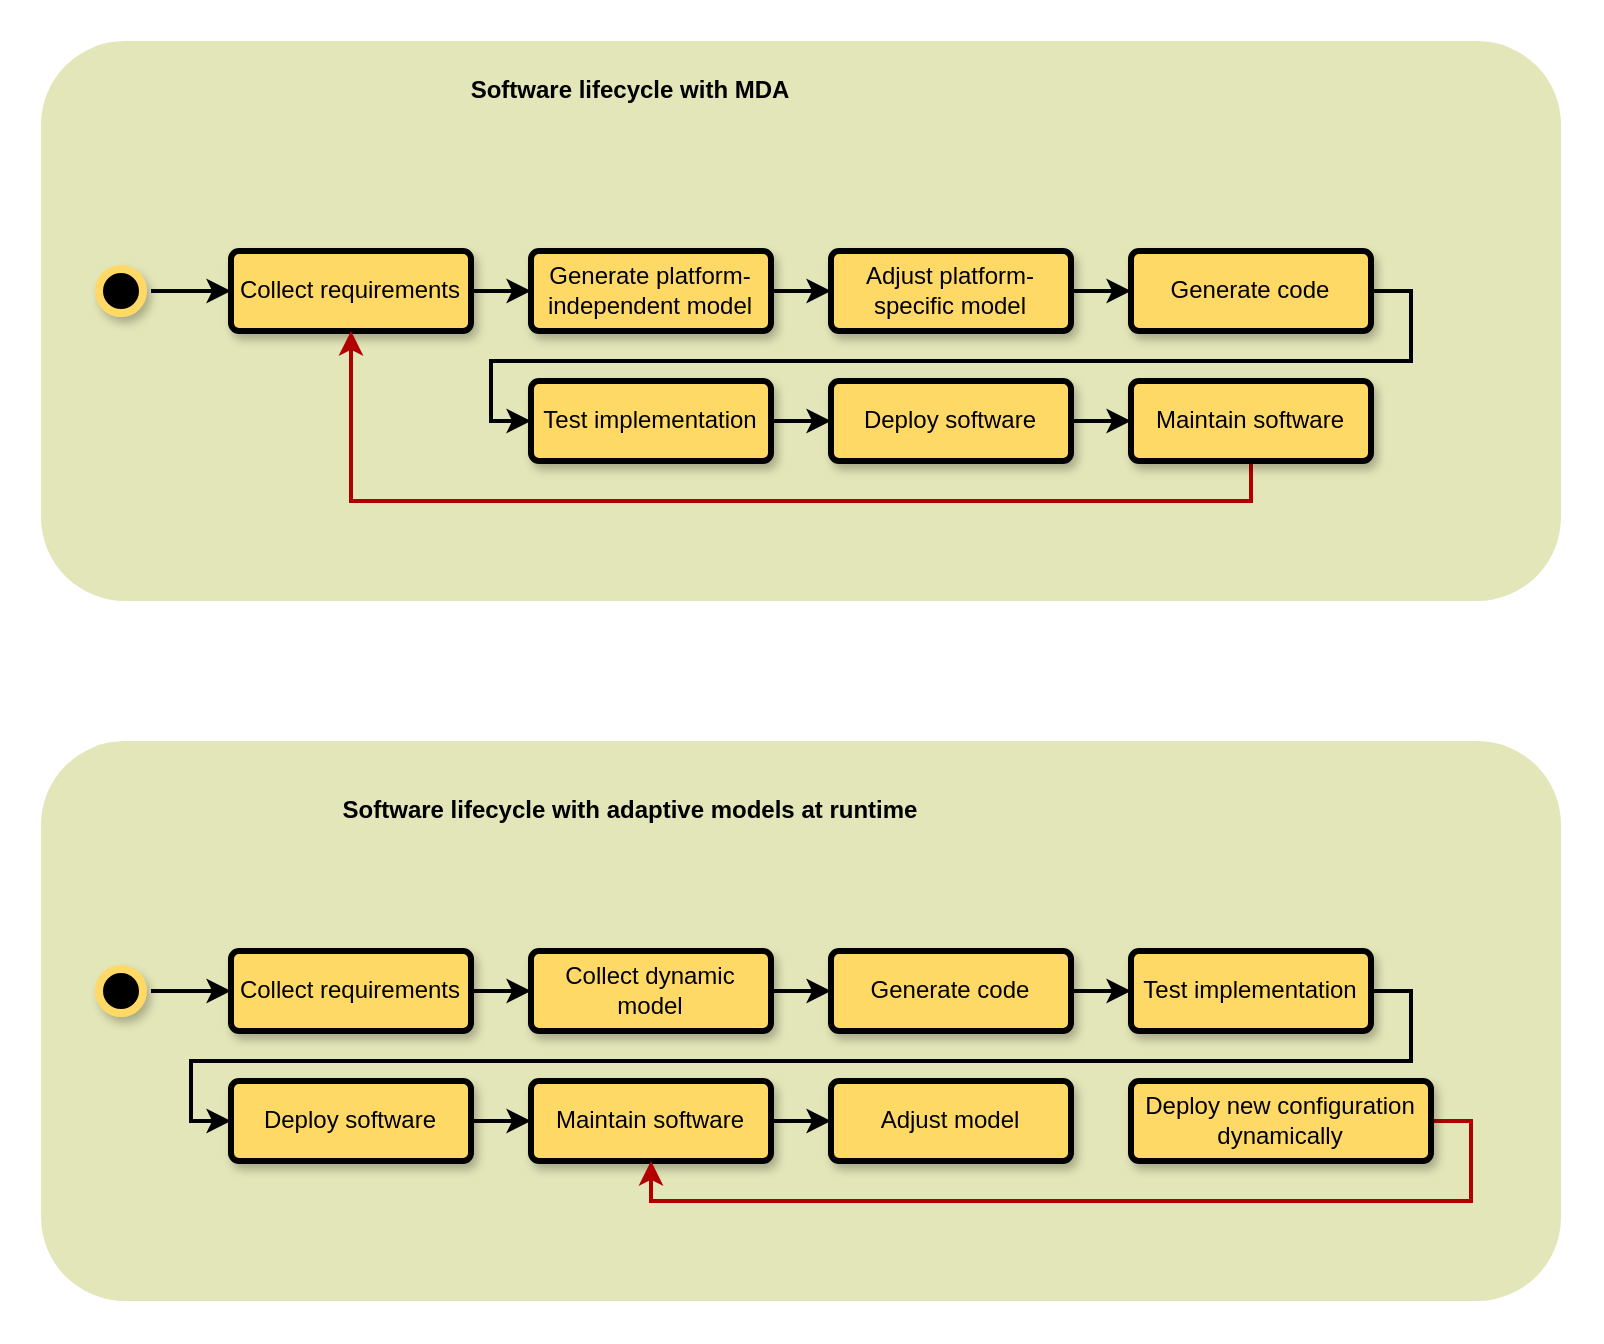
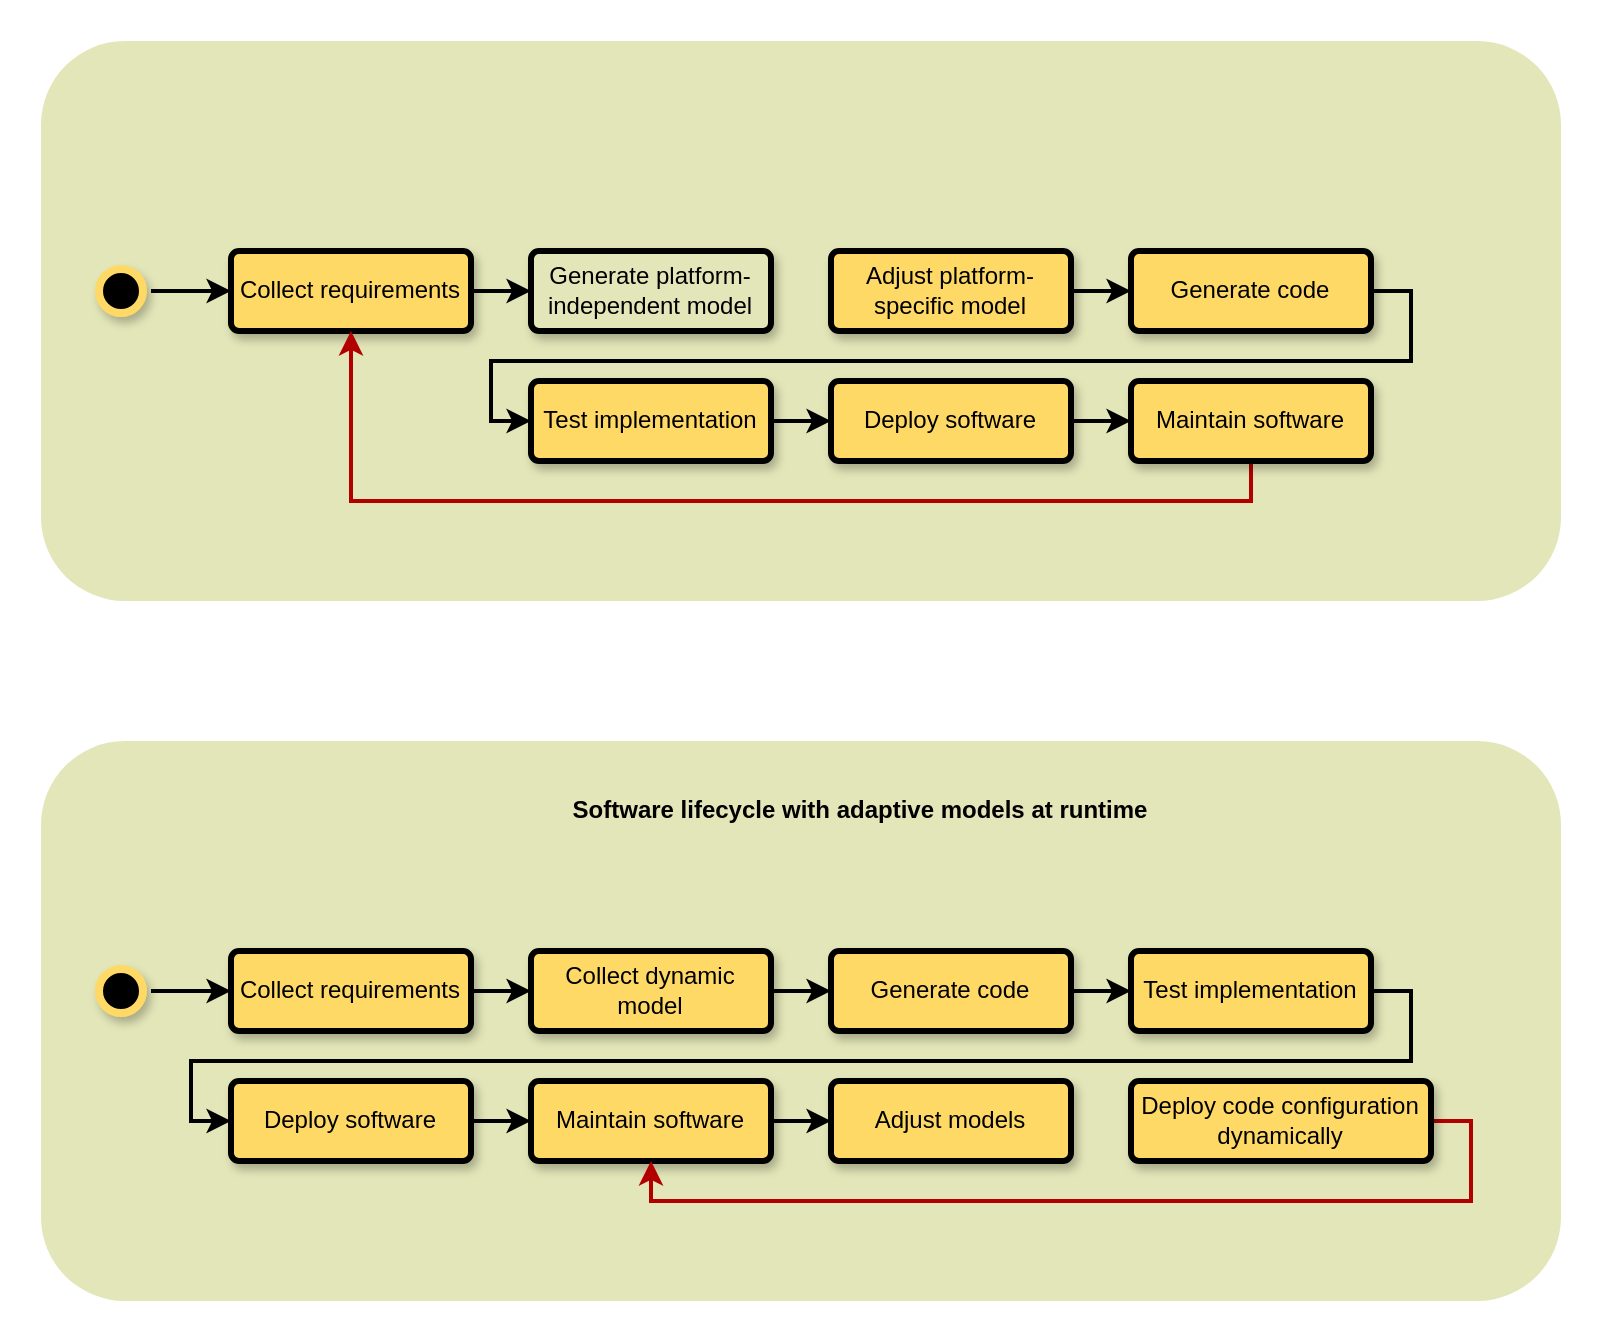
node "Software lifecycle with MDA": removed
node "Generate platform-independent model": fillcolor #ffd966 -> #e3e6b8
edge "Generate platform-independent model" -> "Adjust platform-specific model": removed
node "Software lifecycle with adaptive models at runtime": moved (631, 811) -> (861, 811)
node "Adjust model": label "Adjust model" -> "Adjust models"
node "Deploy new configuration dynamically": label "Deploy new configuration dynamically" -> "Deploy code configuration dynamically"
